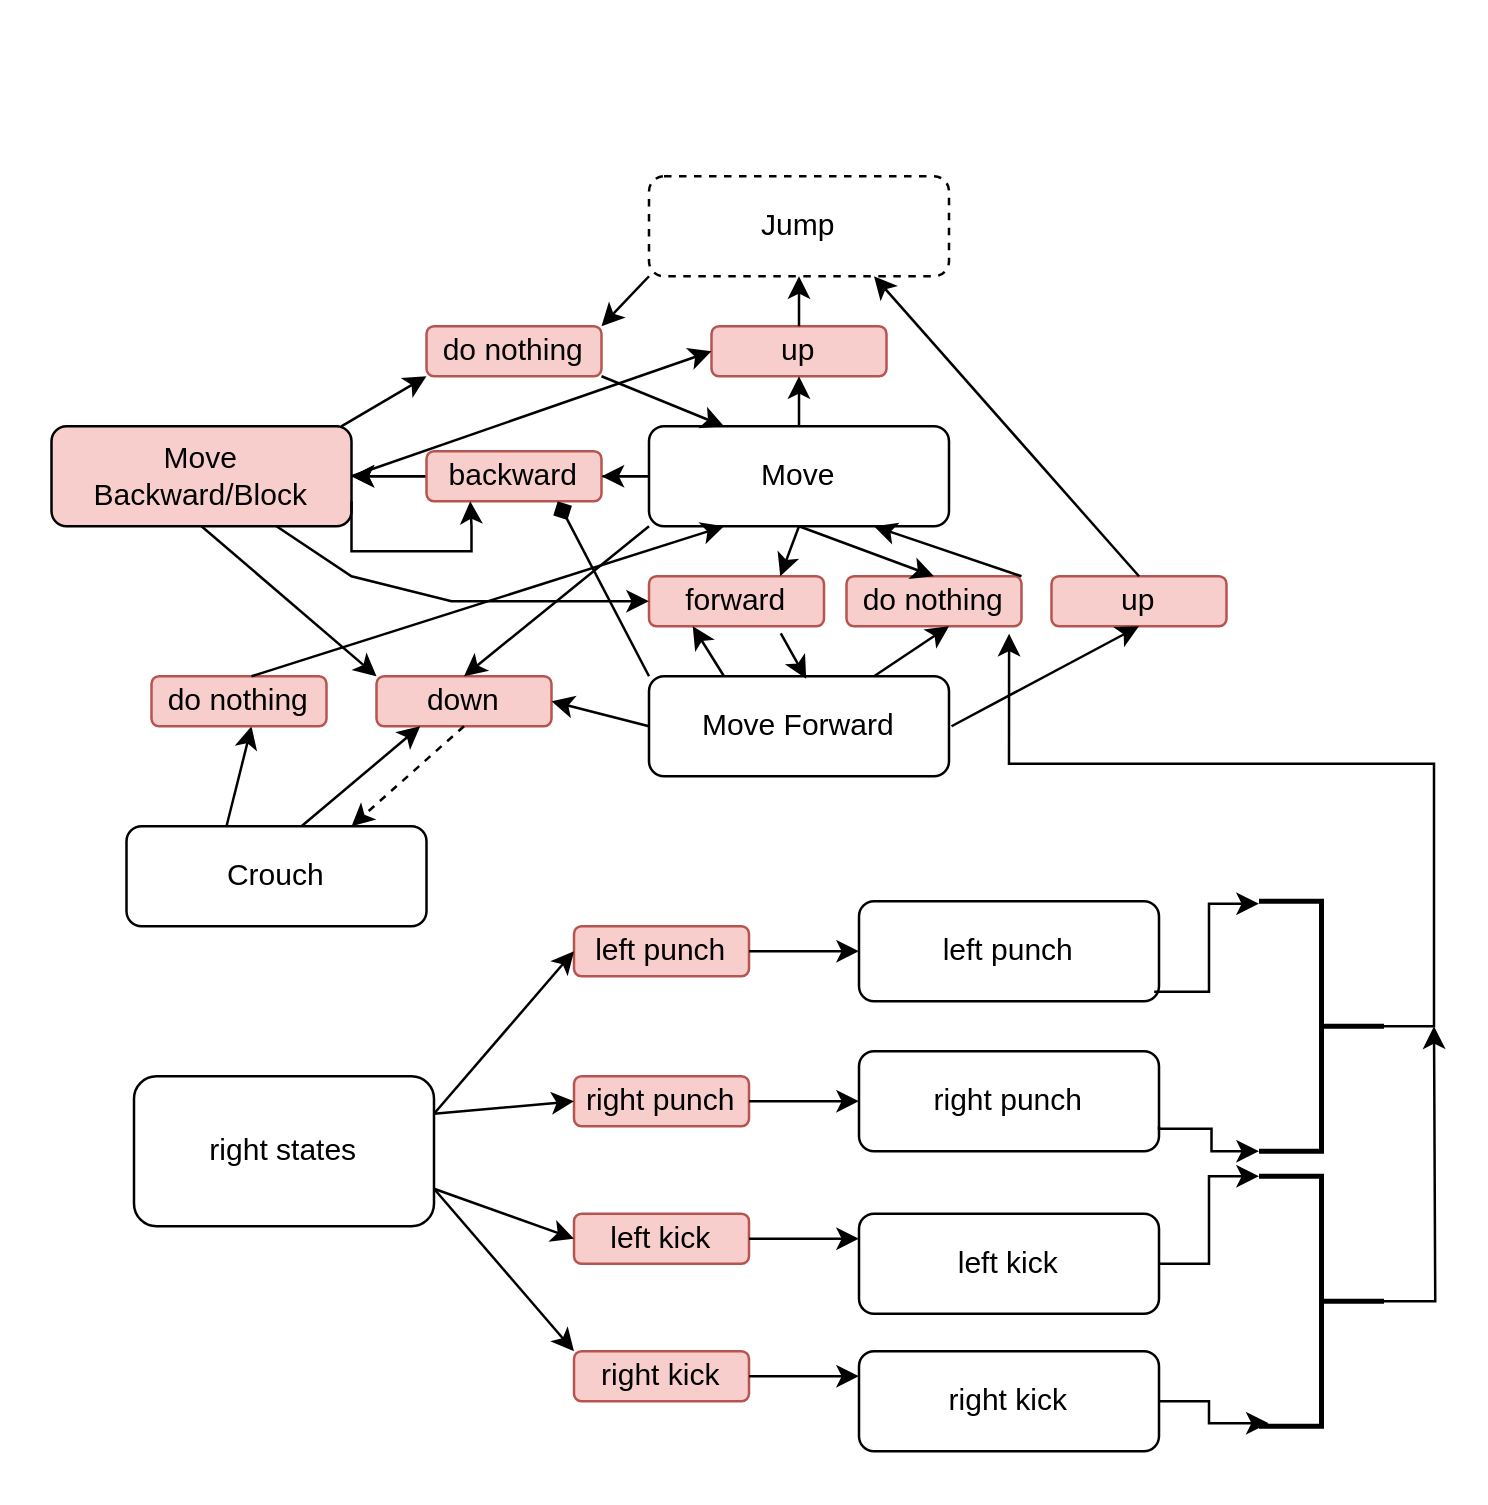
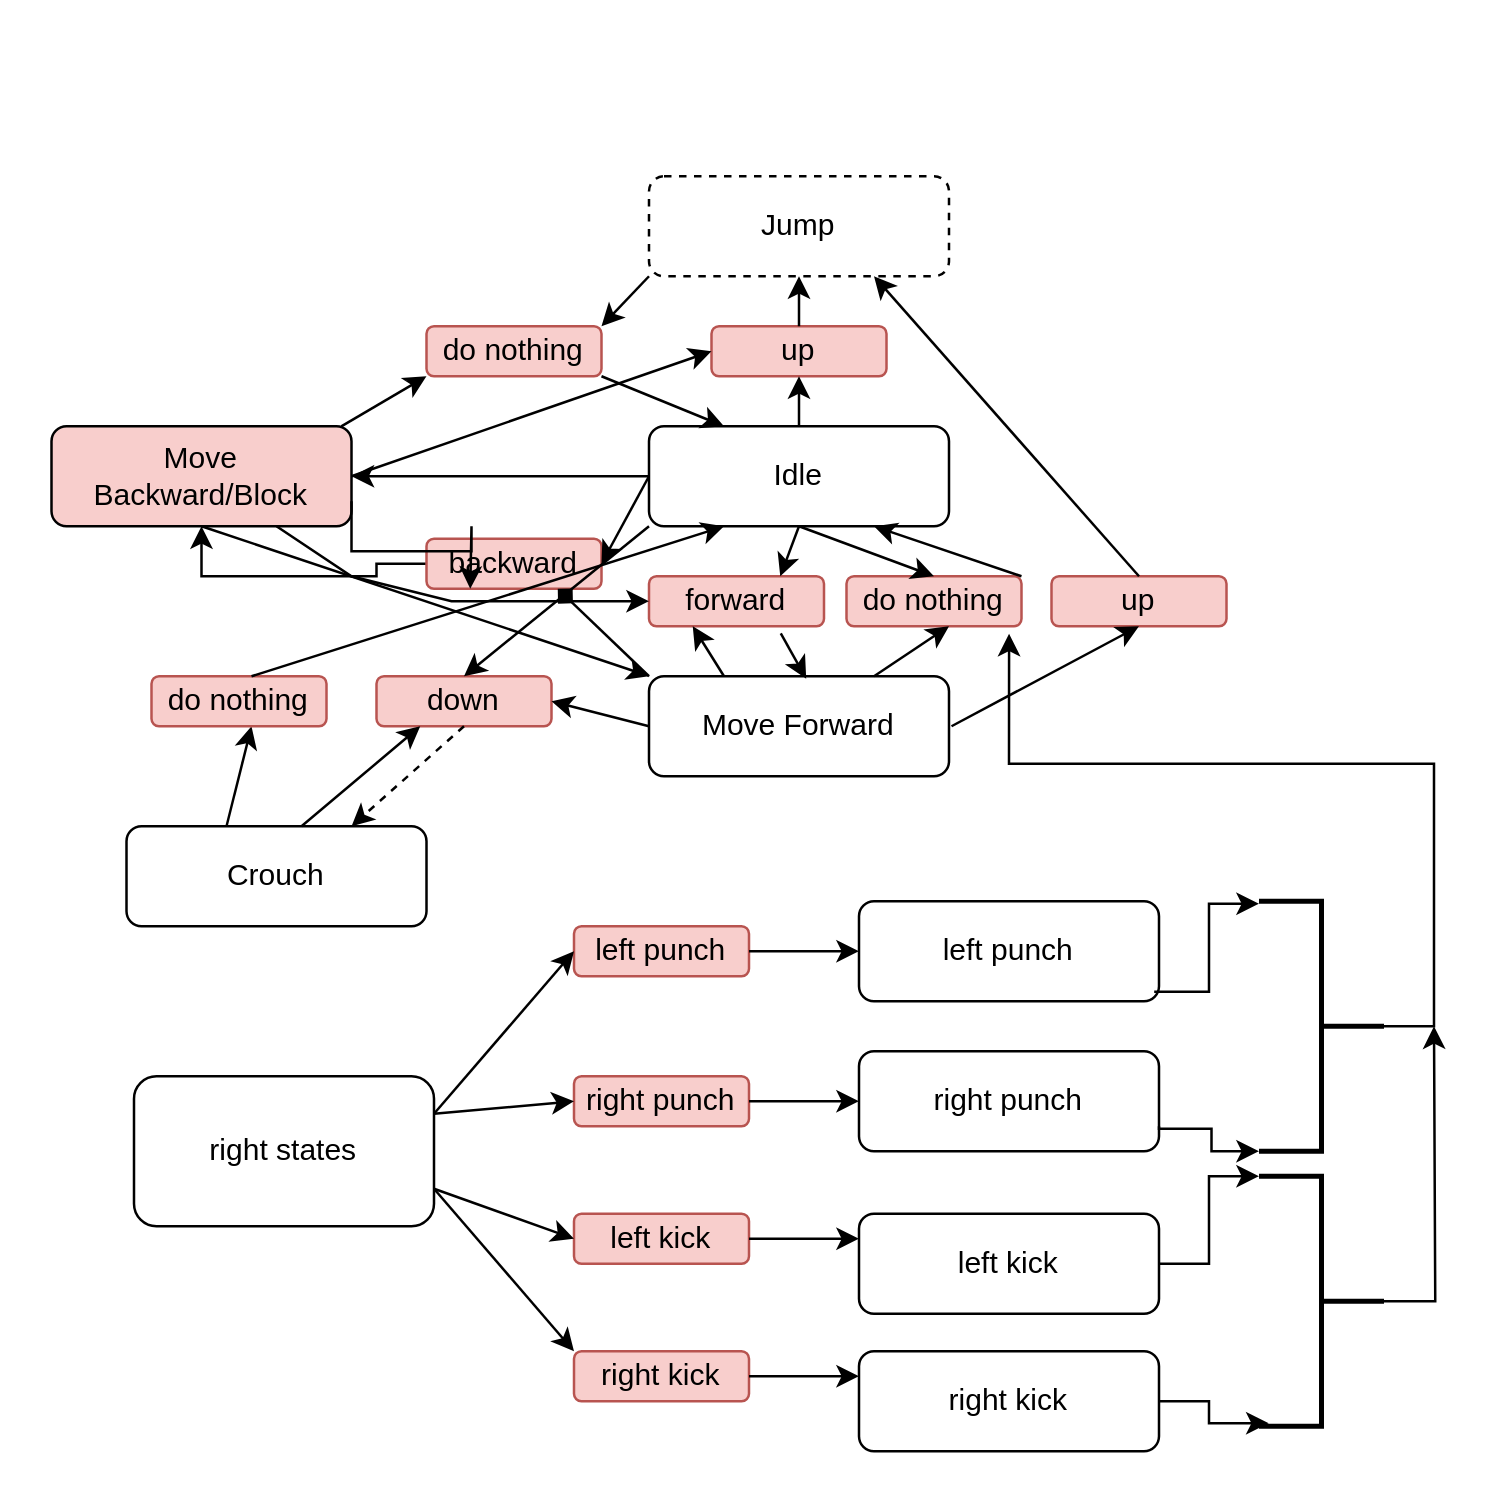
node "backward": moved (514, 476) -> (514, 564)
node "Move": label "Move" -> "Idle"
edge "Move Backward/Block" -> "down": now "Move Backward/Block" -> "Move Forward"
